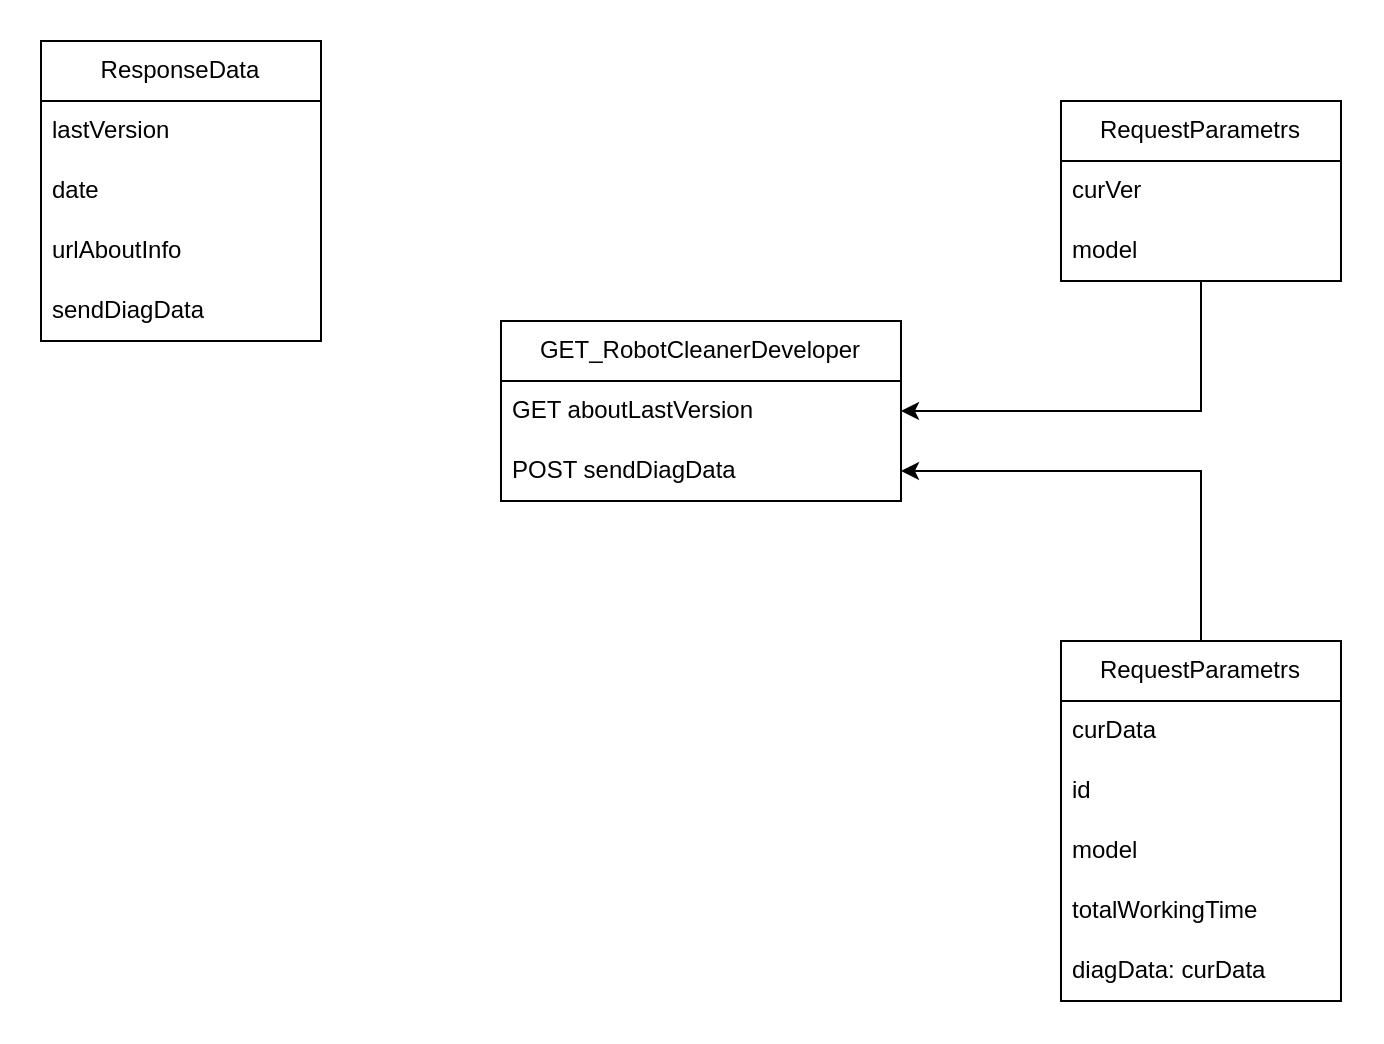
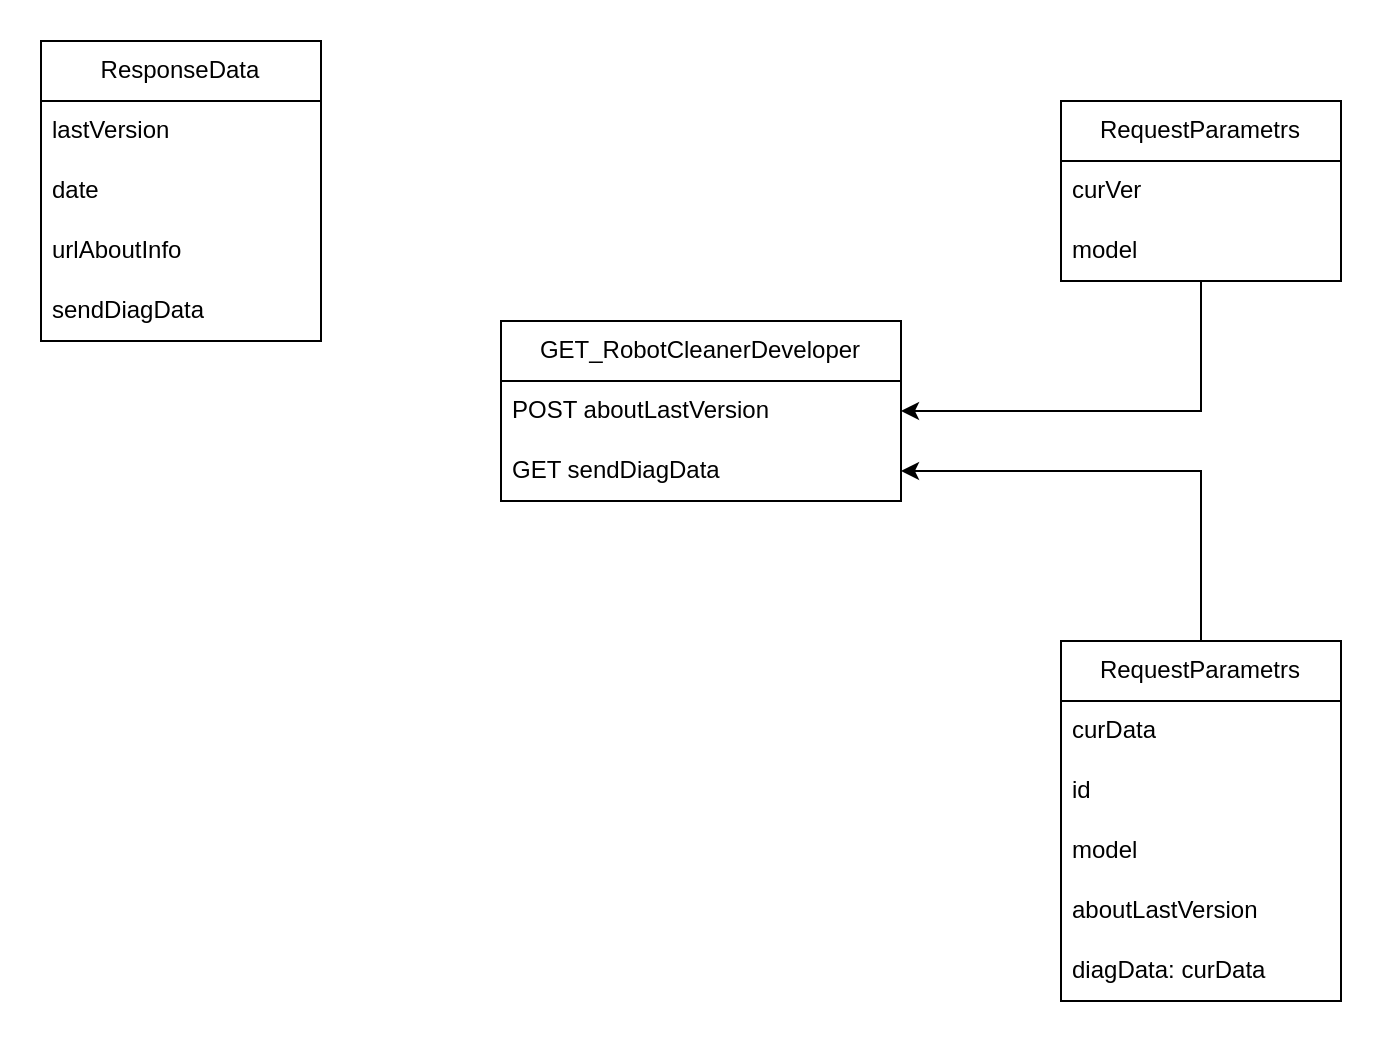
node "GET aboutLastVersion": label "GET aboutLastVersion" -> "POST aboutLastVersion"
node "POST sendDiagData": label "POST sendDiagData" -> "GET sendDiagData"
node "totalWorkingTime": label "totalWorkingTime" -> "aboutLastVersion"
